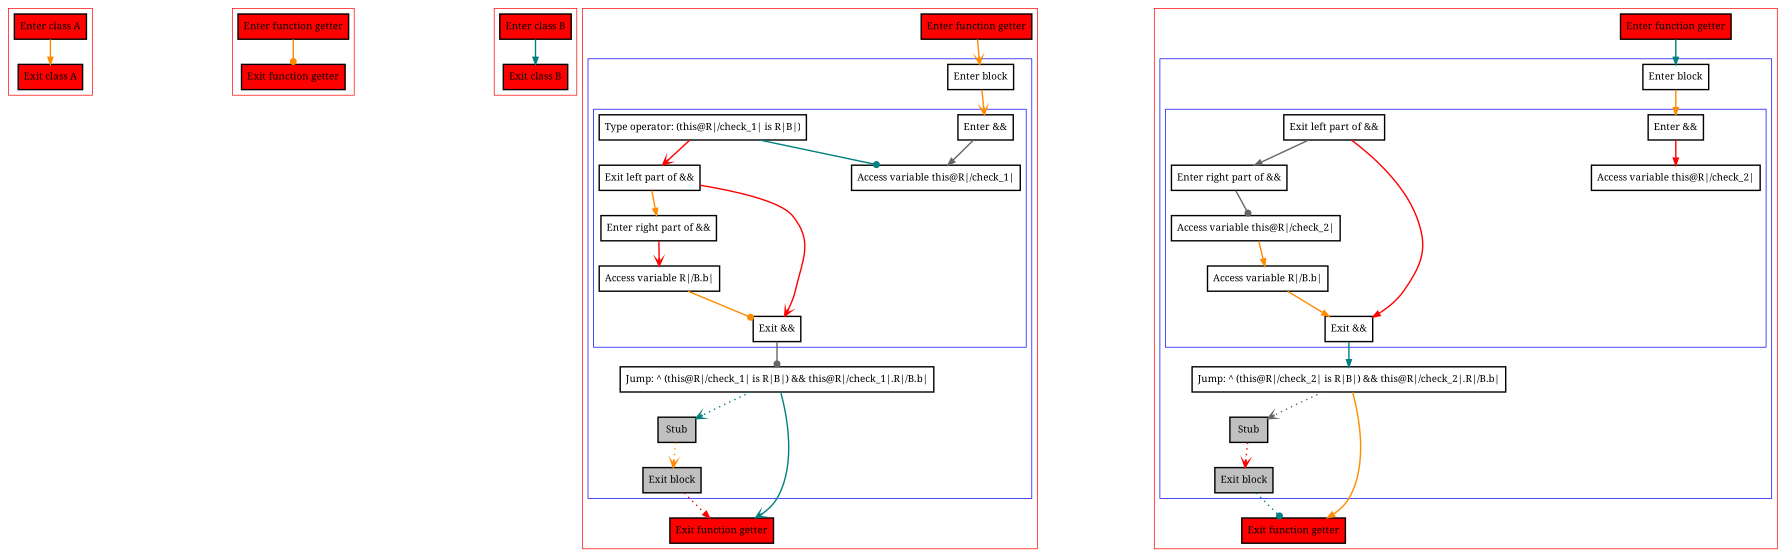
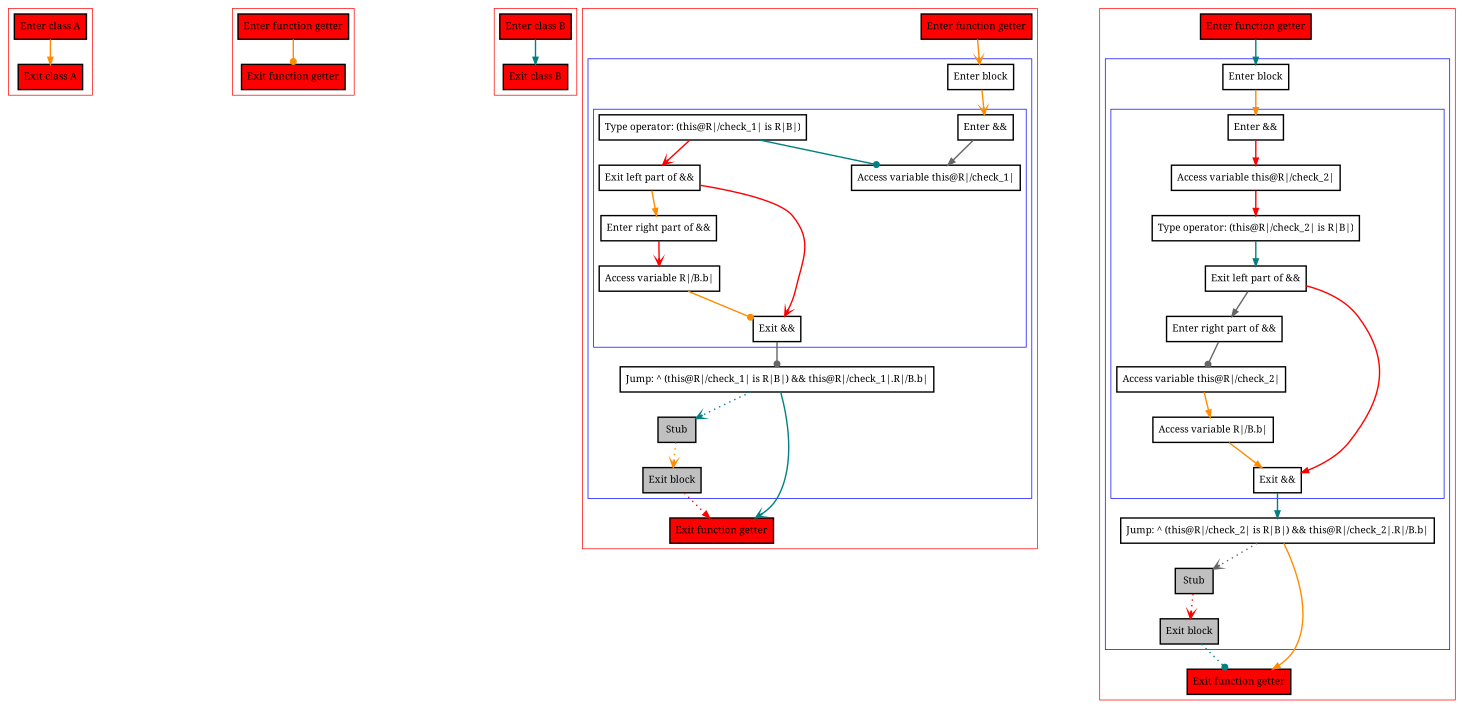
node "Type operator: (this@R|/check_2| is R|B|)": added
